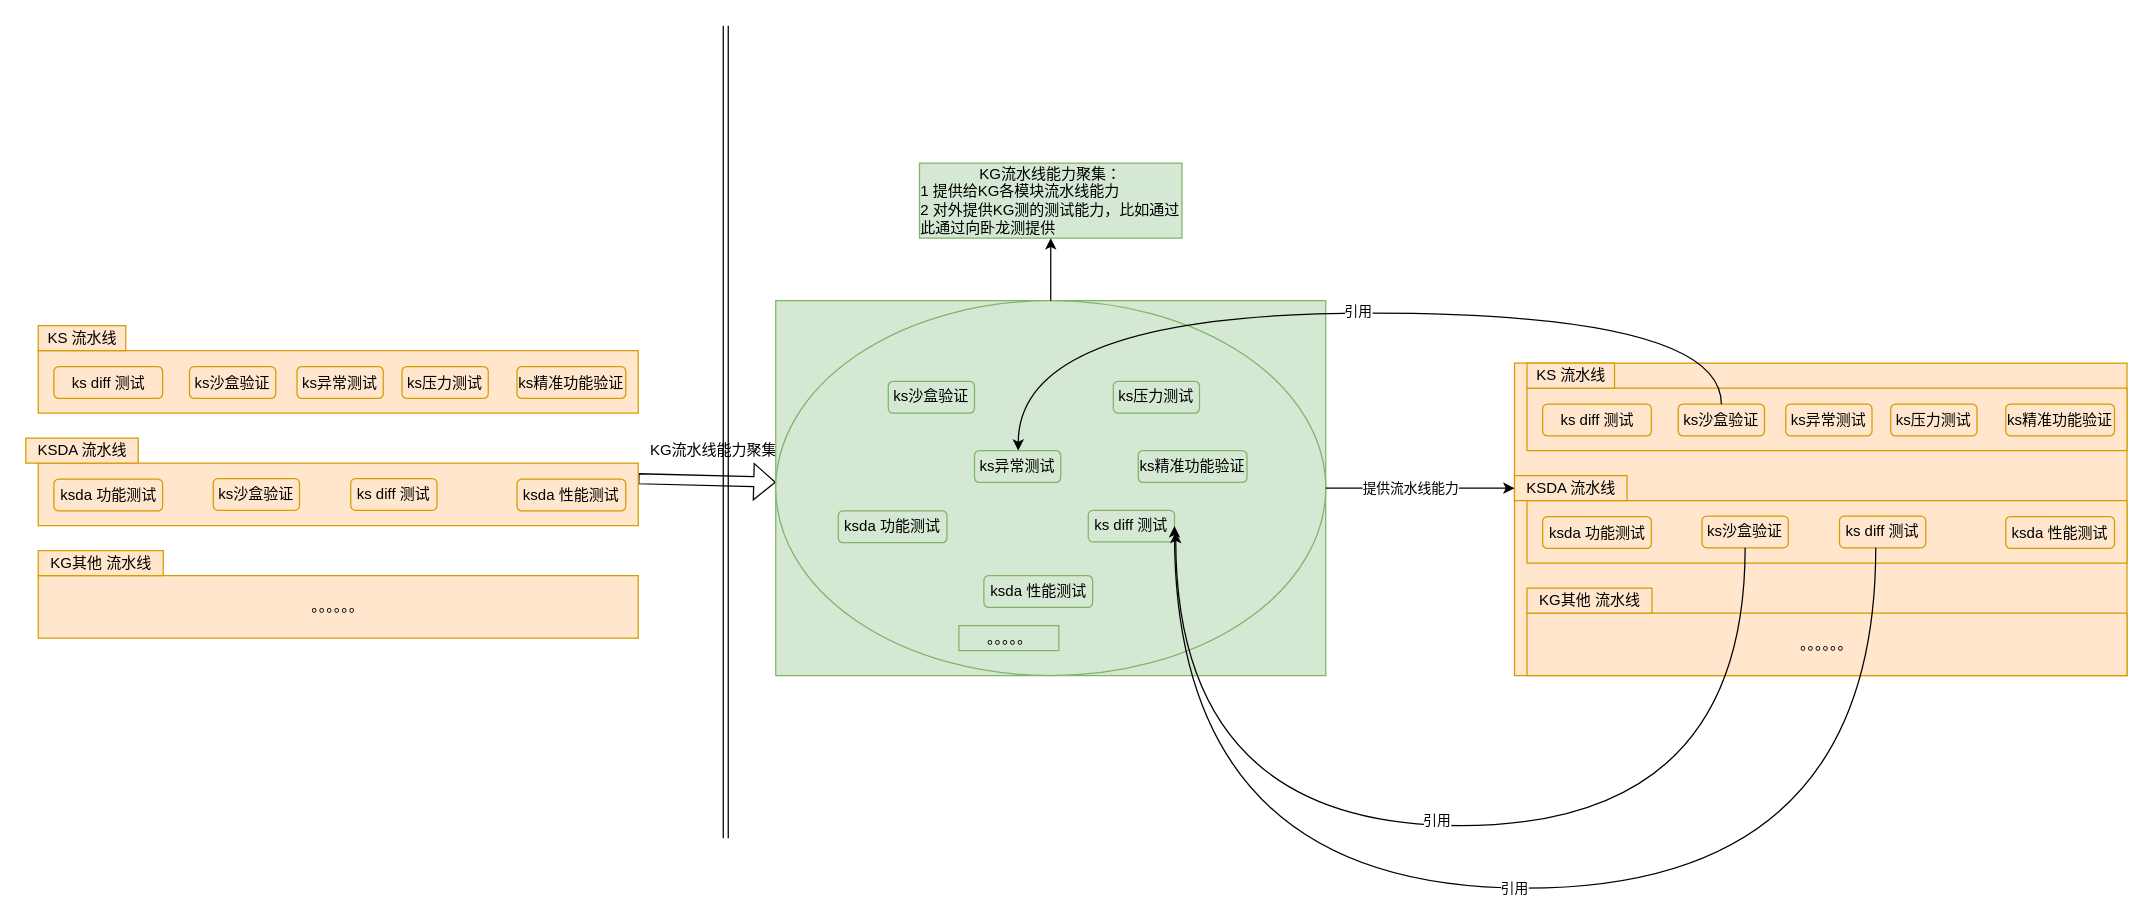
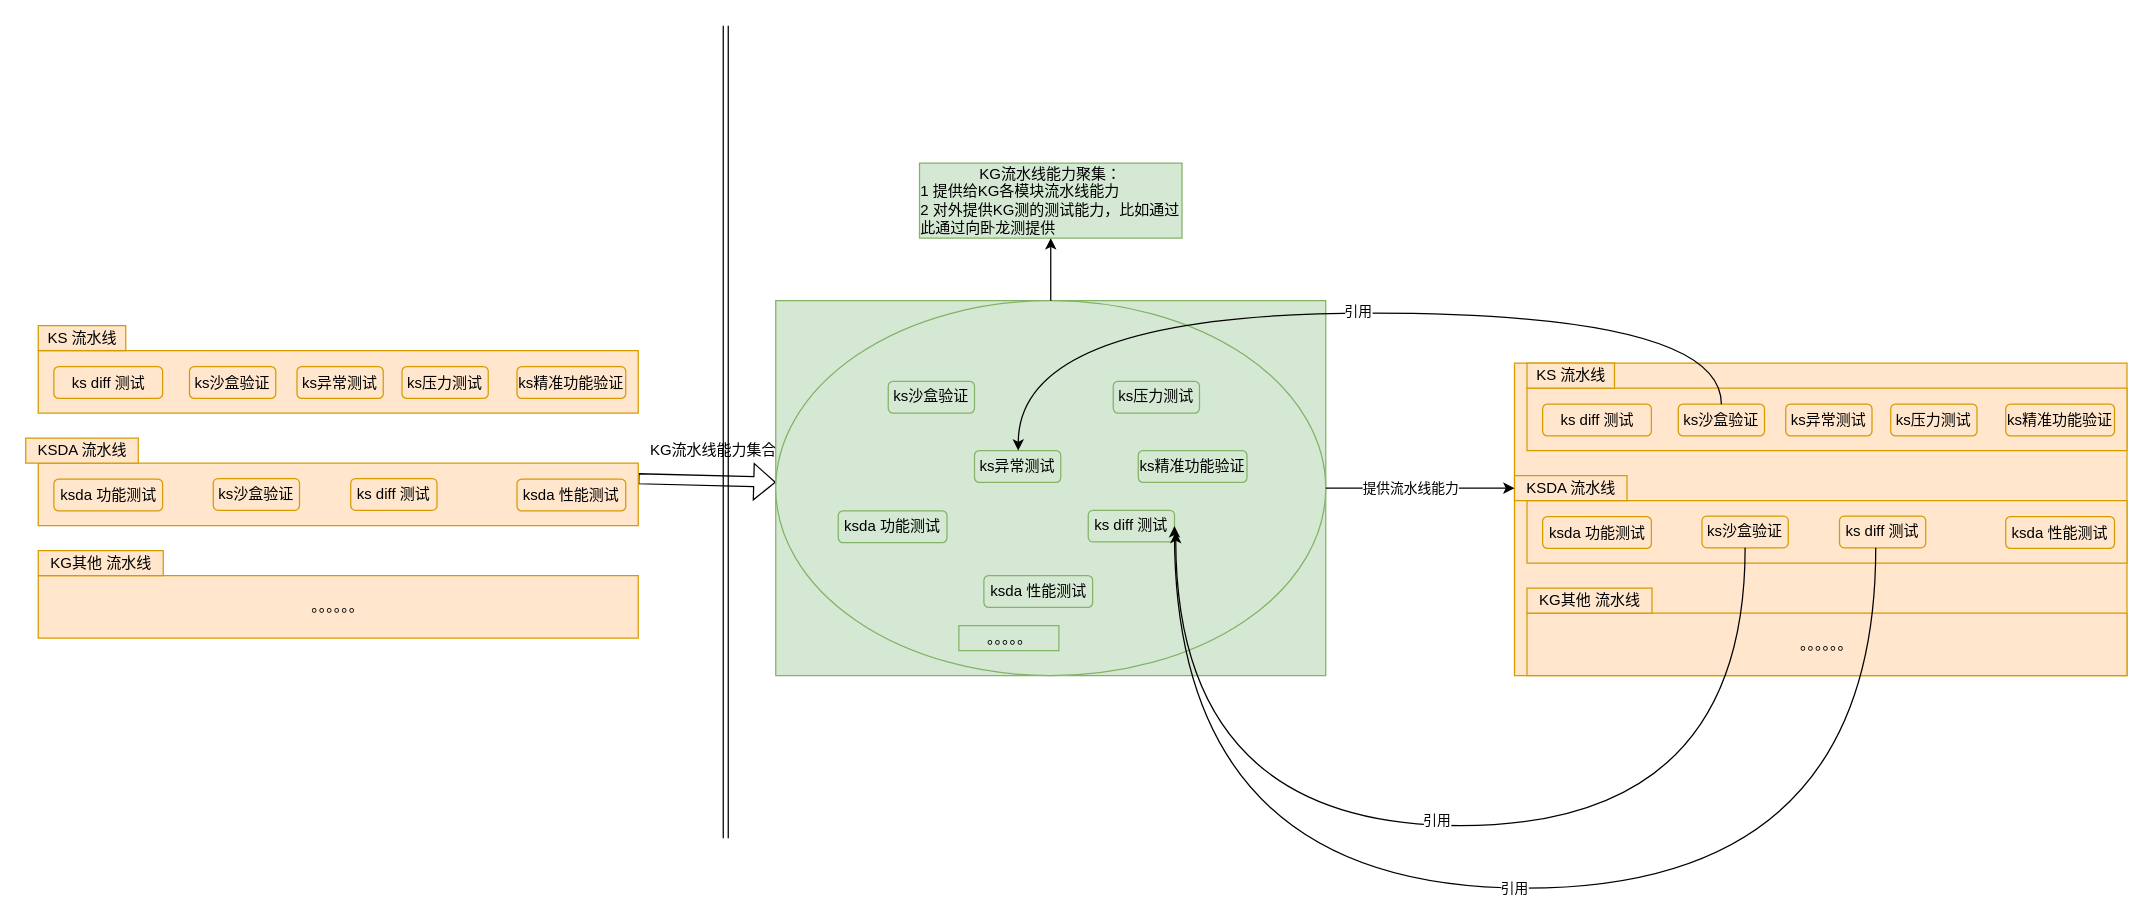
node "KG流水线能力聚集": label "KG流水线能力聚集" -> "KG流水线能力集合"
